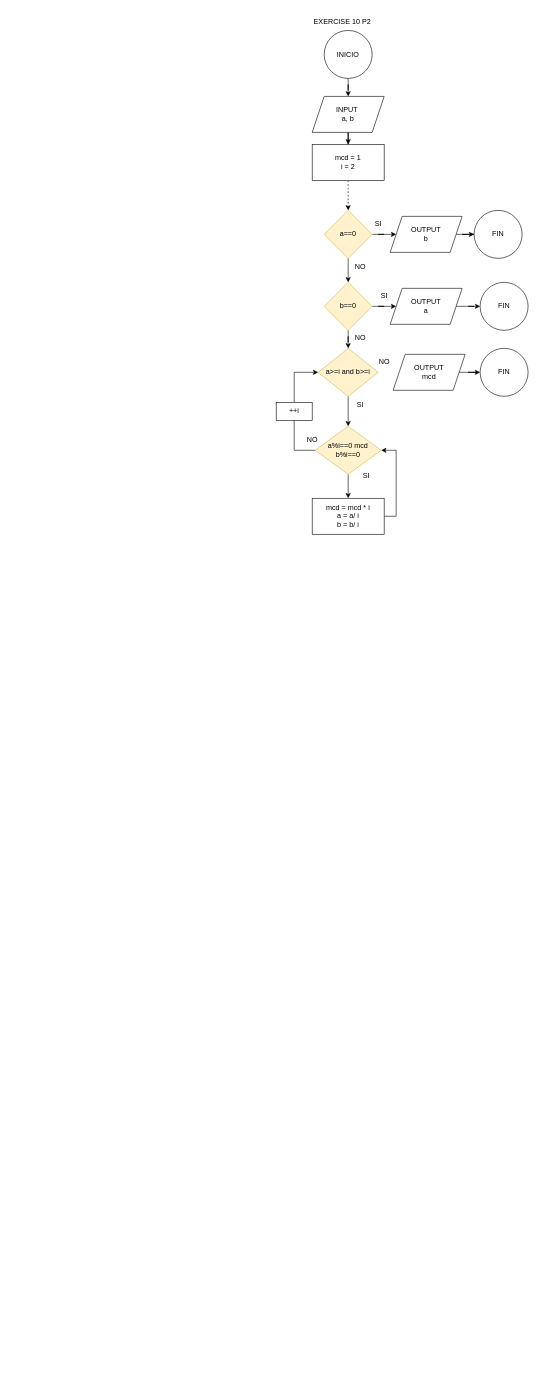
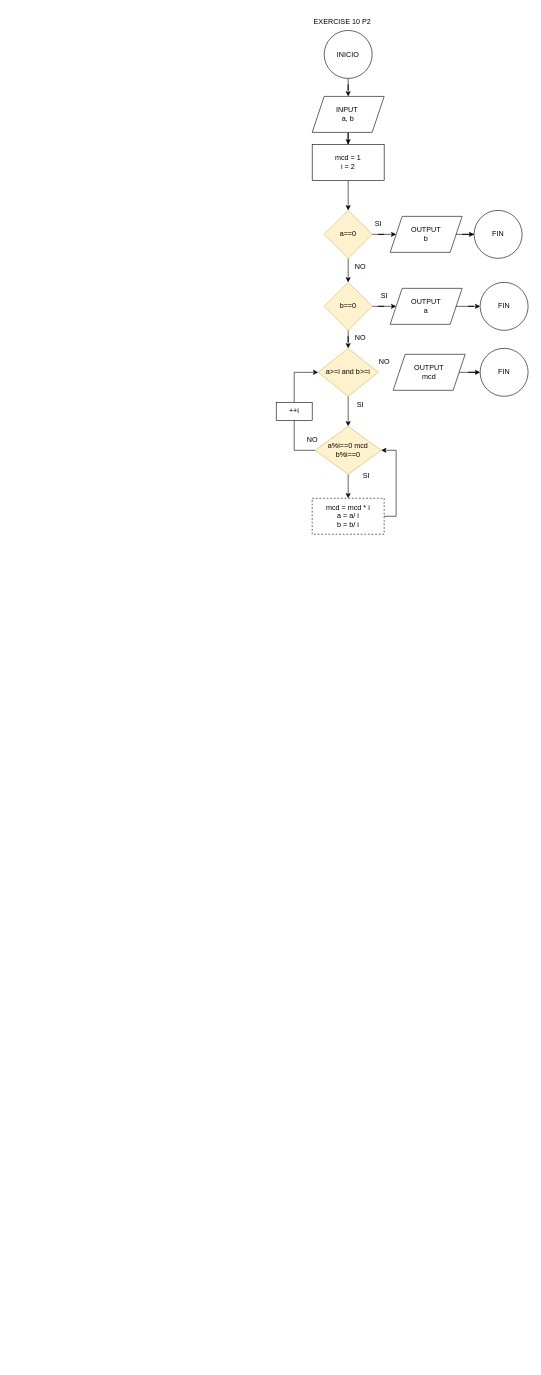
edge "mcd = 1 i = 2" -> "a==0": style dashed -> solid
node "mcd = mcd * i a = a/ i b = b/ i": style solid -> dashed
